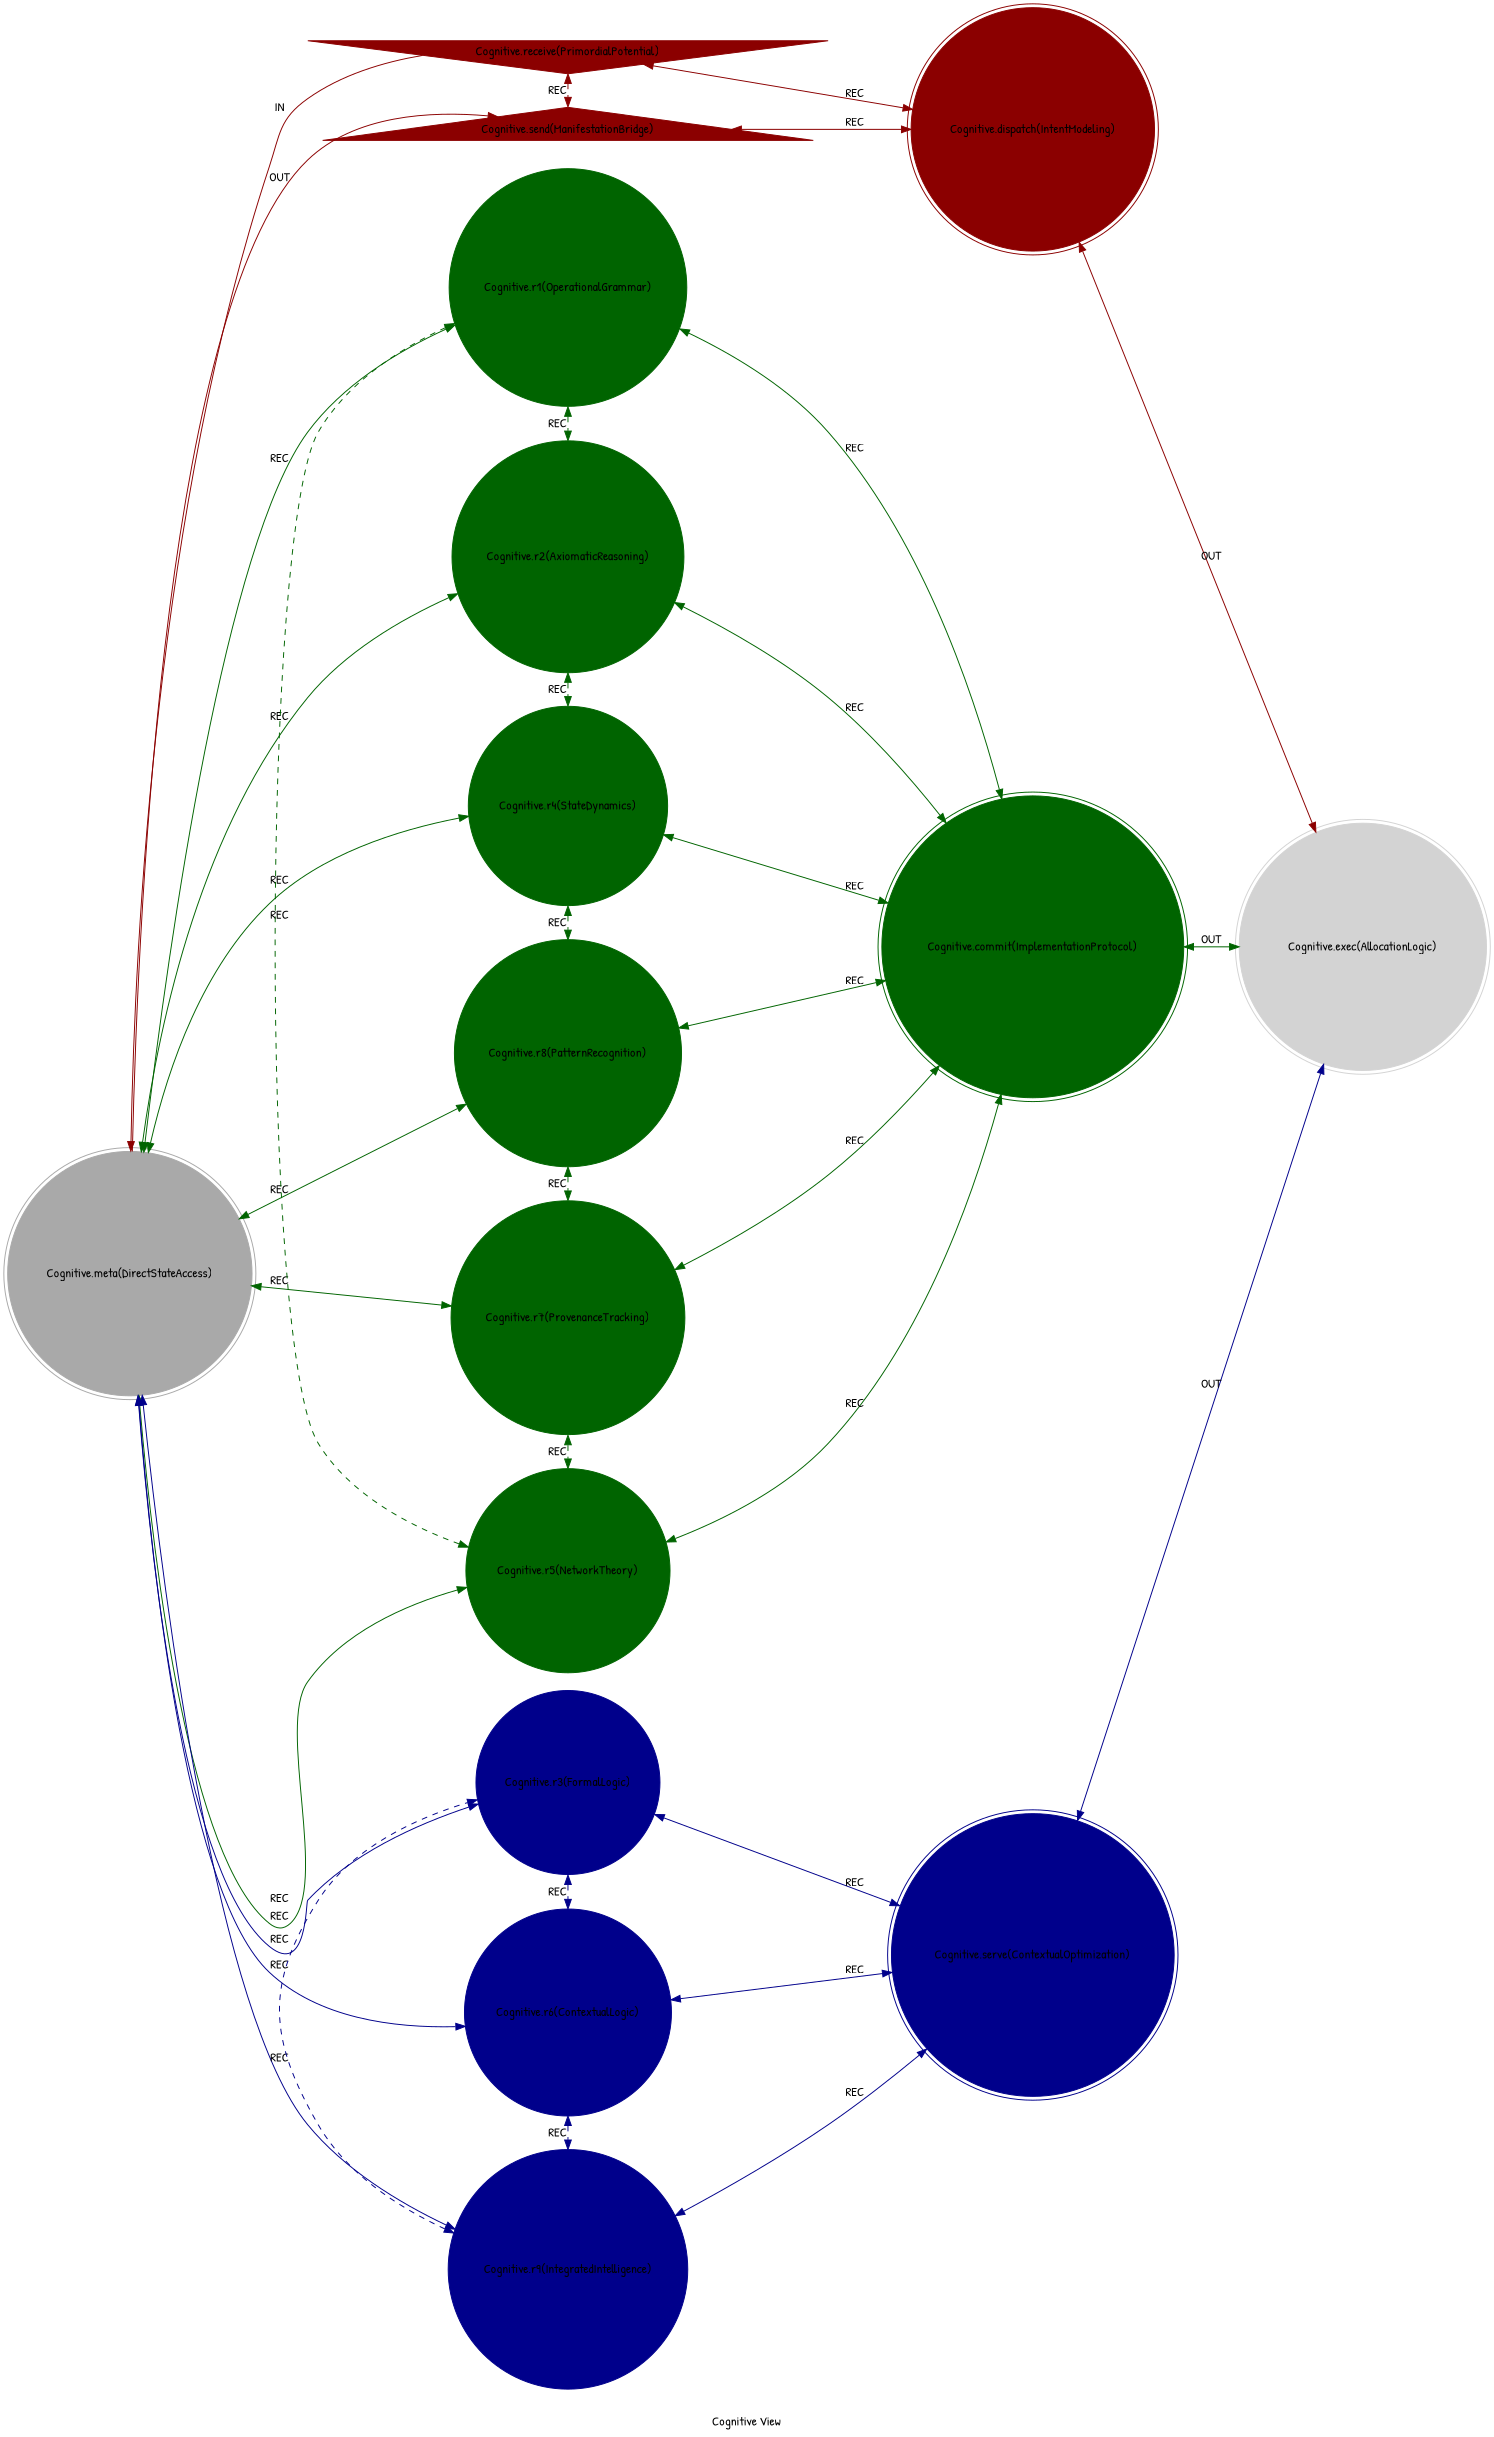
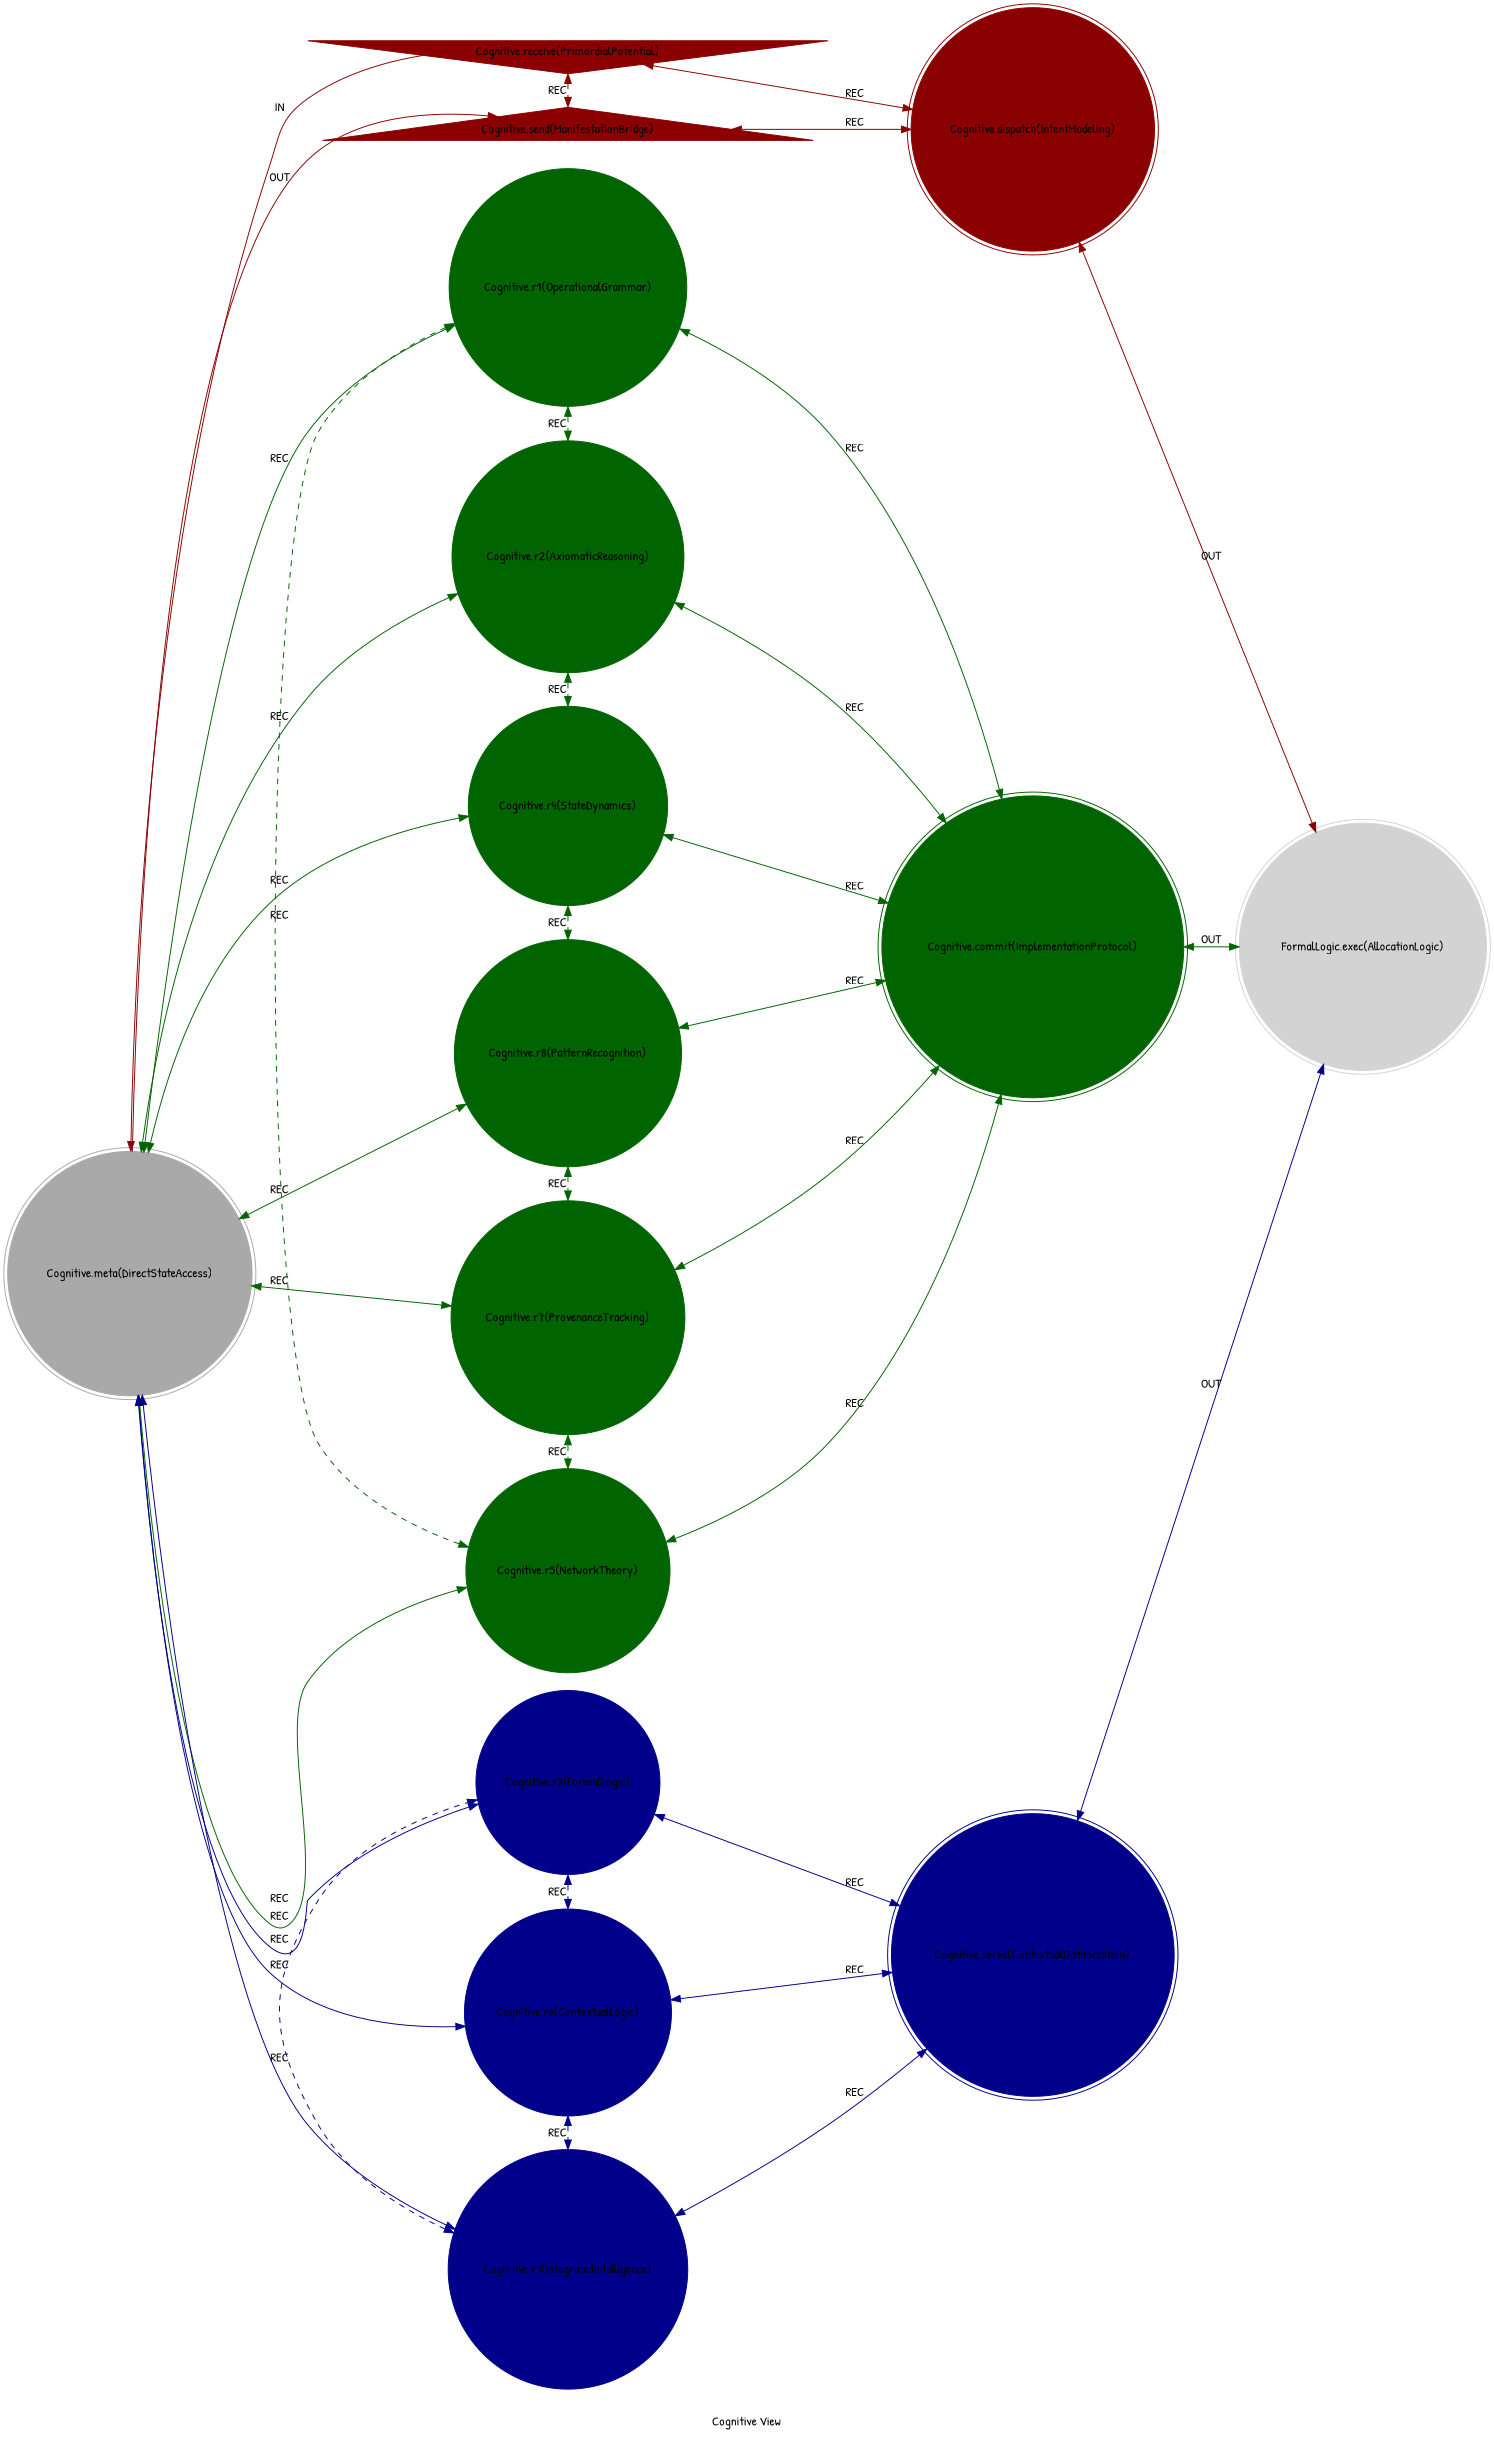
node "Cognitive.exec(AllocationLogic)": label "Cognitive.exec(AllocationLogic)" -> "FormalLogic.exec(AllocationLogic)"
